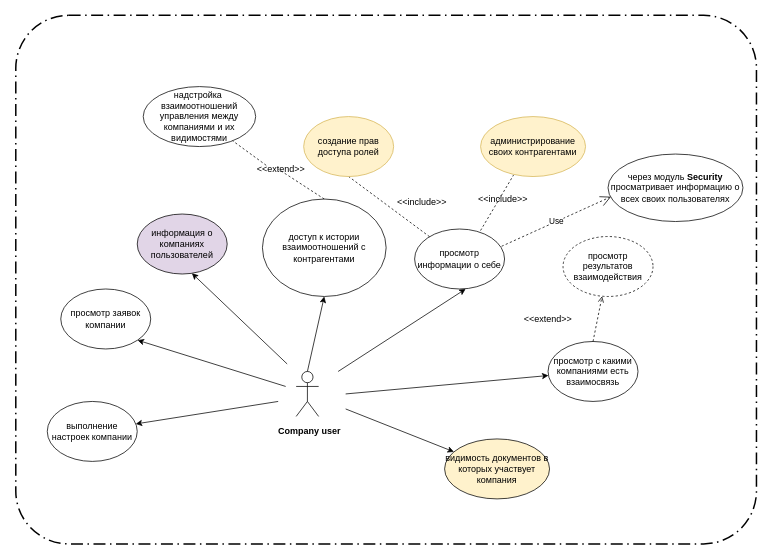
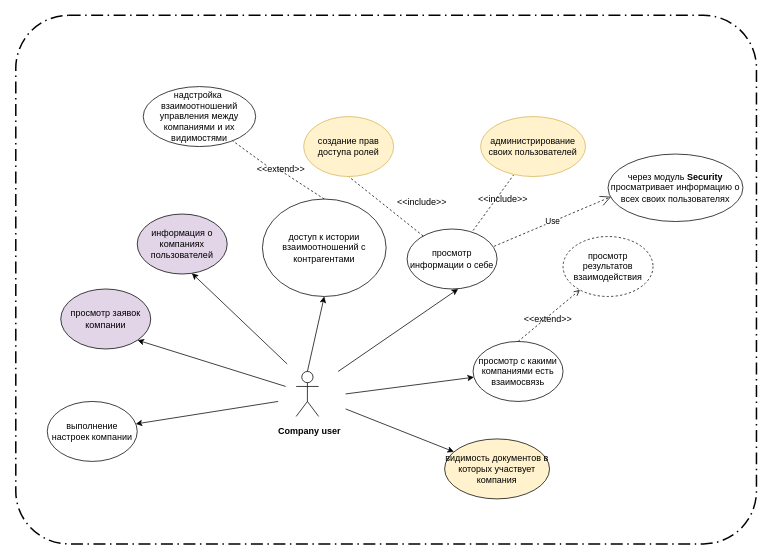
node "администрирование своих контрагентами": label "администрирование своих контрагентами" -> "администрирование своих пользователей"
node "просмотр информации о себе": moved (459, 259) -> (452, 259)
node "просмотр заявок компании": fillcolor #ffffff -> #e1d5e7
node "просмотр с какими компаниями есть взаимосвязь": moved (593, 372) -> (518, 372)
